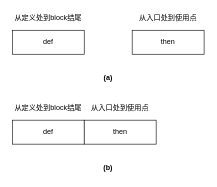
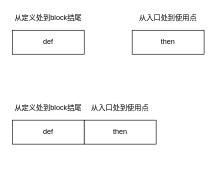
node "(a)": removed
node "(b)": removed
